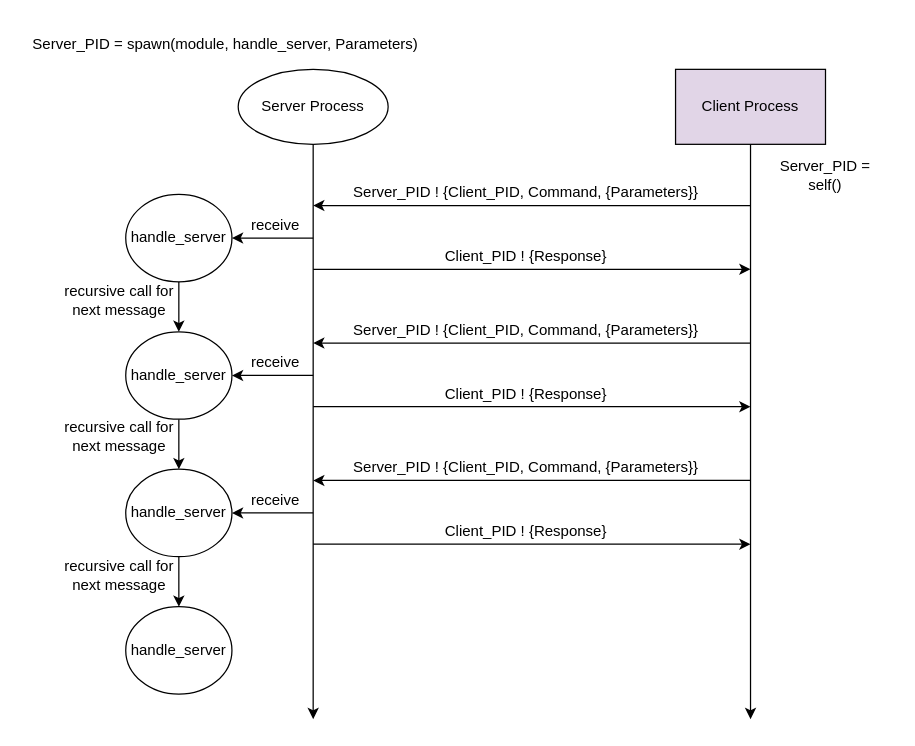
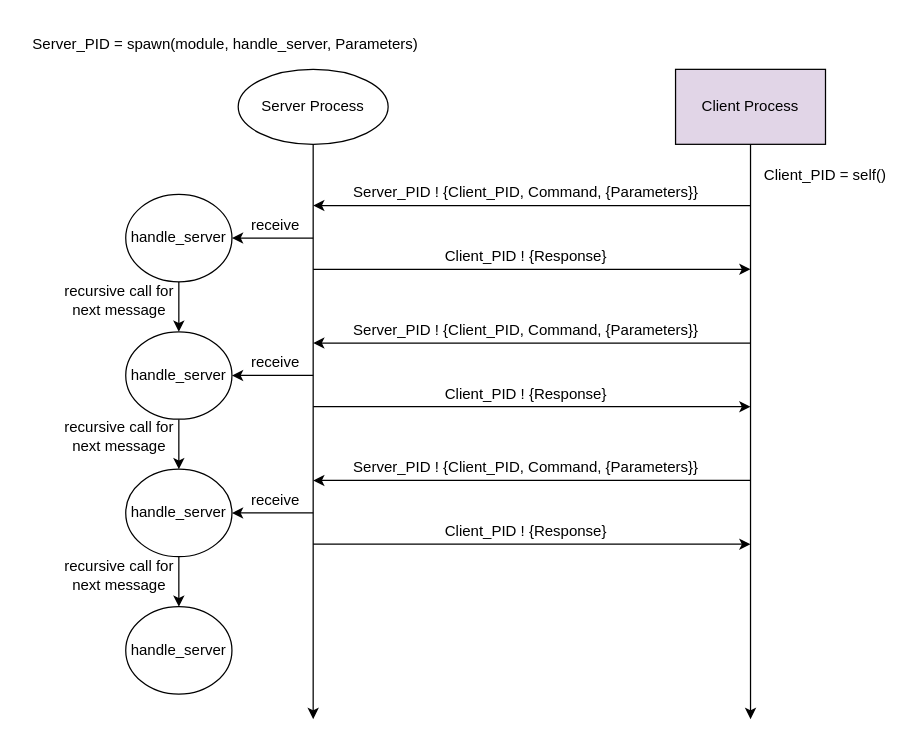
node "Server_PID = self()": label "Server_PID = self()" -> "Client_PID = self()"
